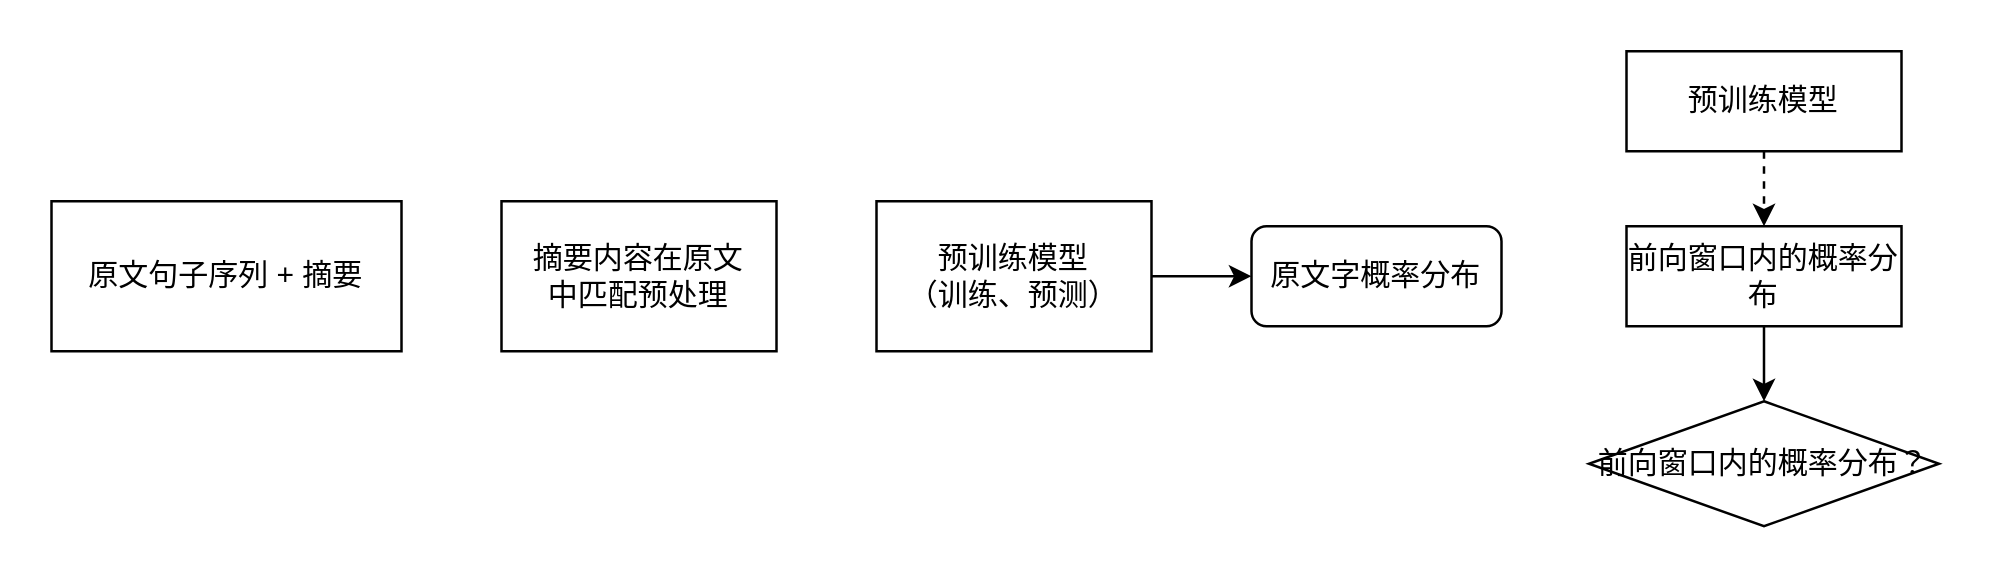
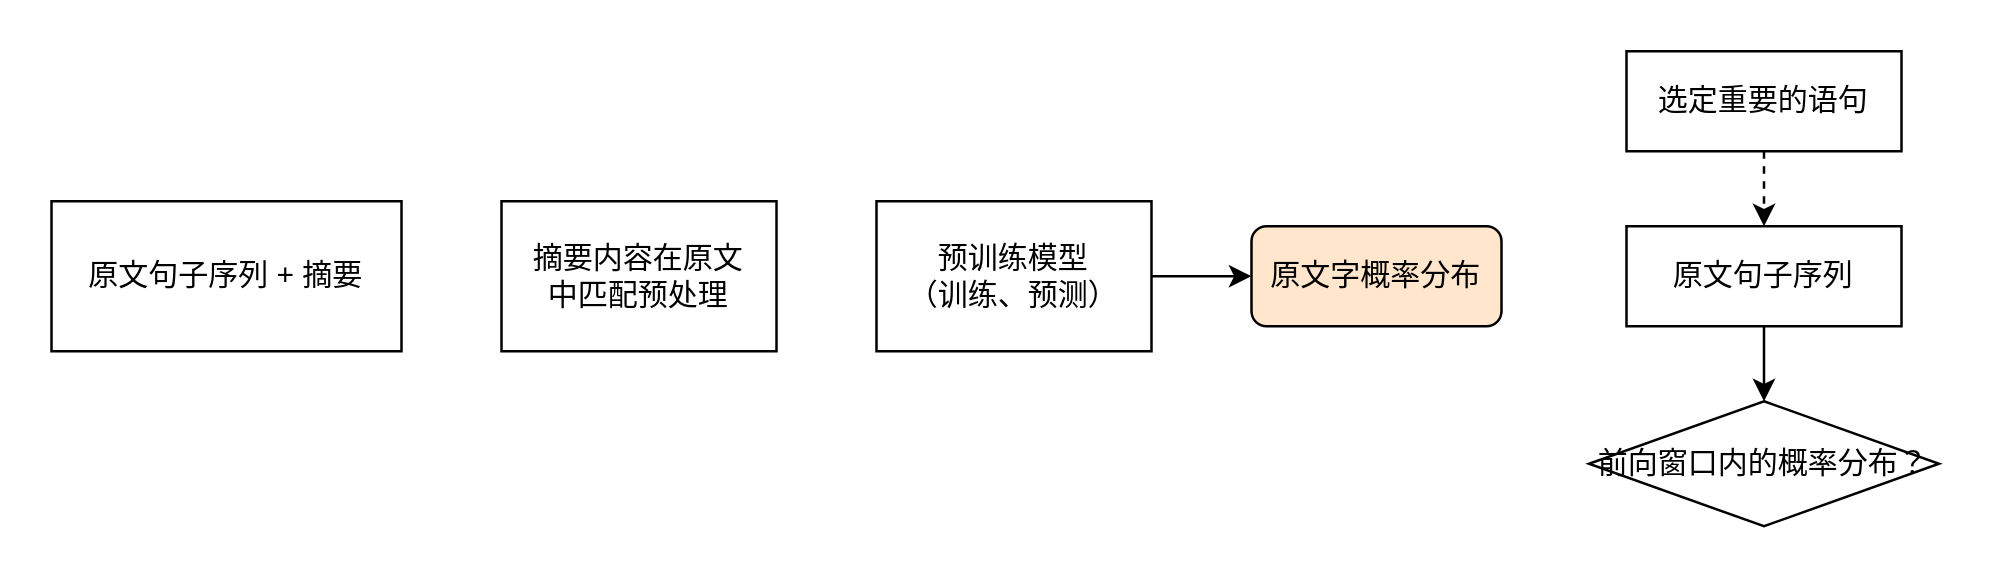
node "预训练模型": label "预训练模型" -> "选定重要的语句"
node "原文字概率分布": fillcolor #ffffff -> #ffe6cc
node "前向窗口内的概率分布": label "前向窗口内的概率分布" -> "原文句子序列"
